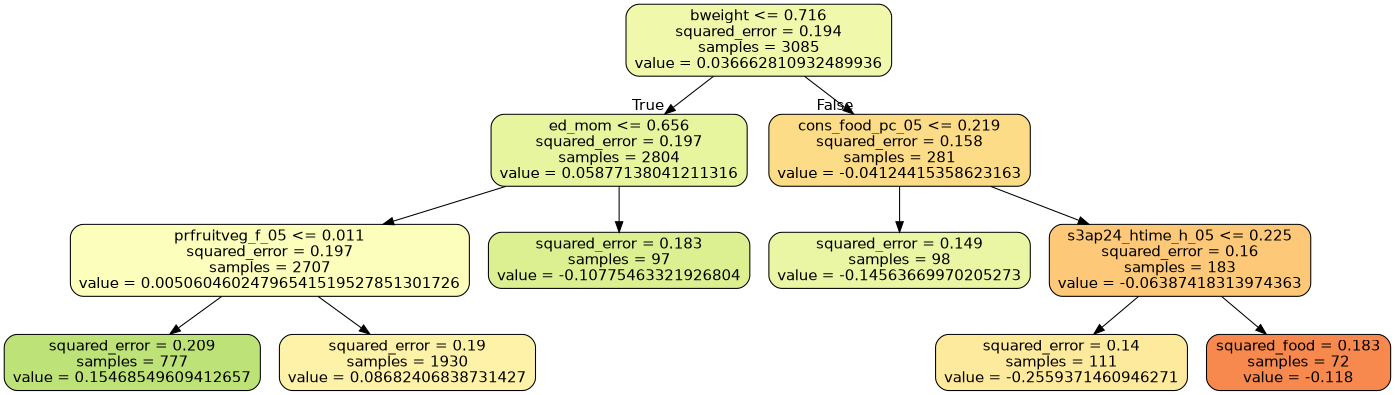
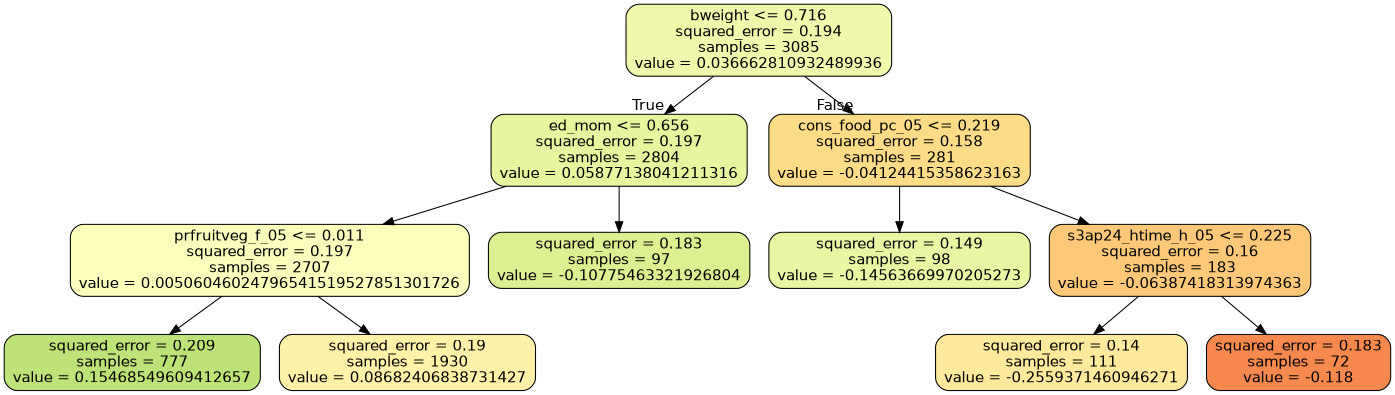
node "squared_food = 0.183 samples = 72 value = -0.118": label "squared_food = 0.183 samples = 72 value = -0.118" -> "squared_error = 0.183 samples = 72 value = -0.118"
